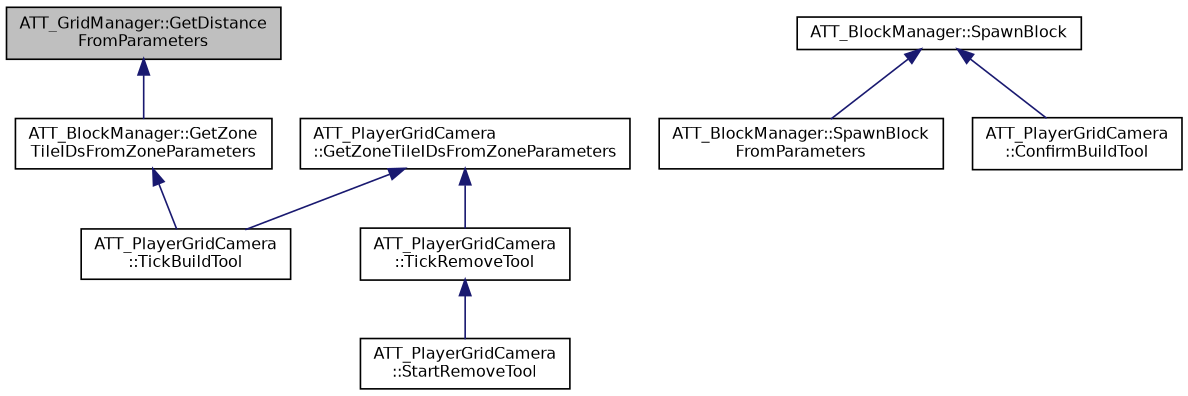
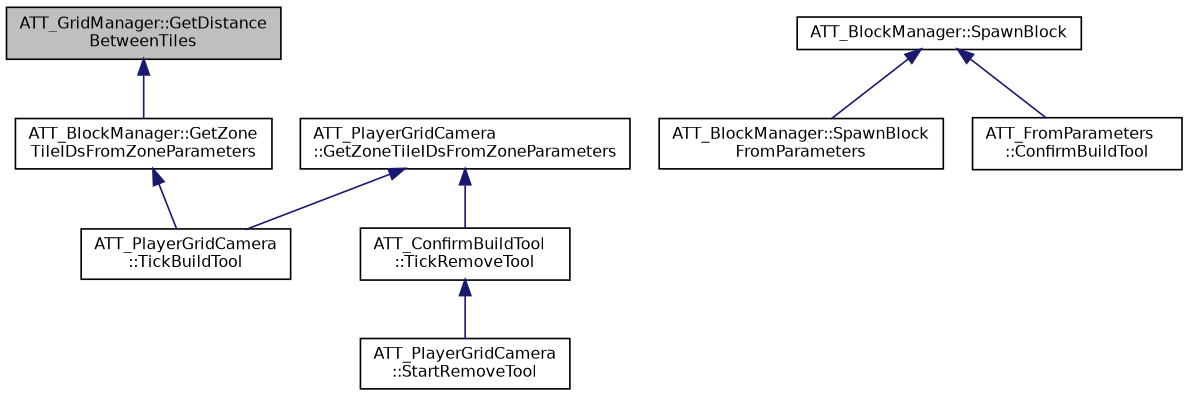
node "ATT_GridManager::GetDistance FromParameters": label "ATT_GridManager::GetDistance FromParameters" -> "ATT_GridManager::GetDistance BetweenTiles"
node "ATT_PlayerGridCamera ::ConfirmBuildTool": label "ATT_PlayerGridCamera ::ConfirmBuildTool" -> "ATT_FromParameters ::ConfirmBuildTool"
node "ATT_PlayerGridCamera ::TickRemoveTool": label "ATT_PlayerGridCamera ::TickRemoveTool" -> "ATT_ConfirmBuildTool ::TickRemoveTool"
